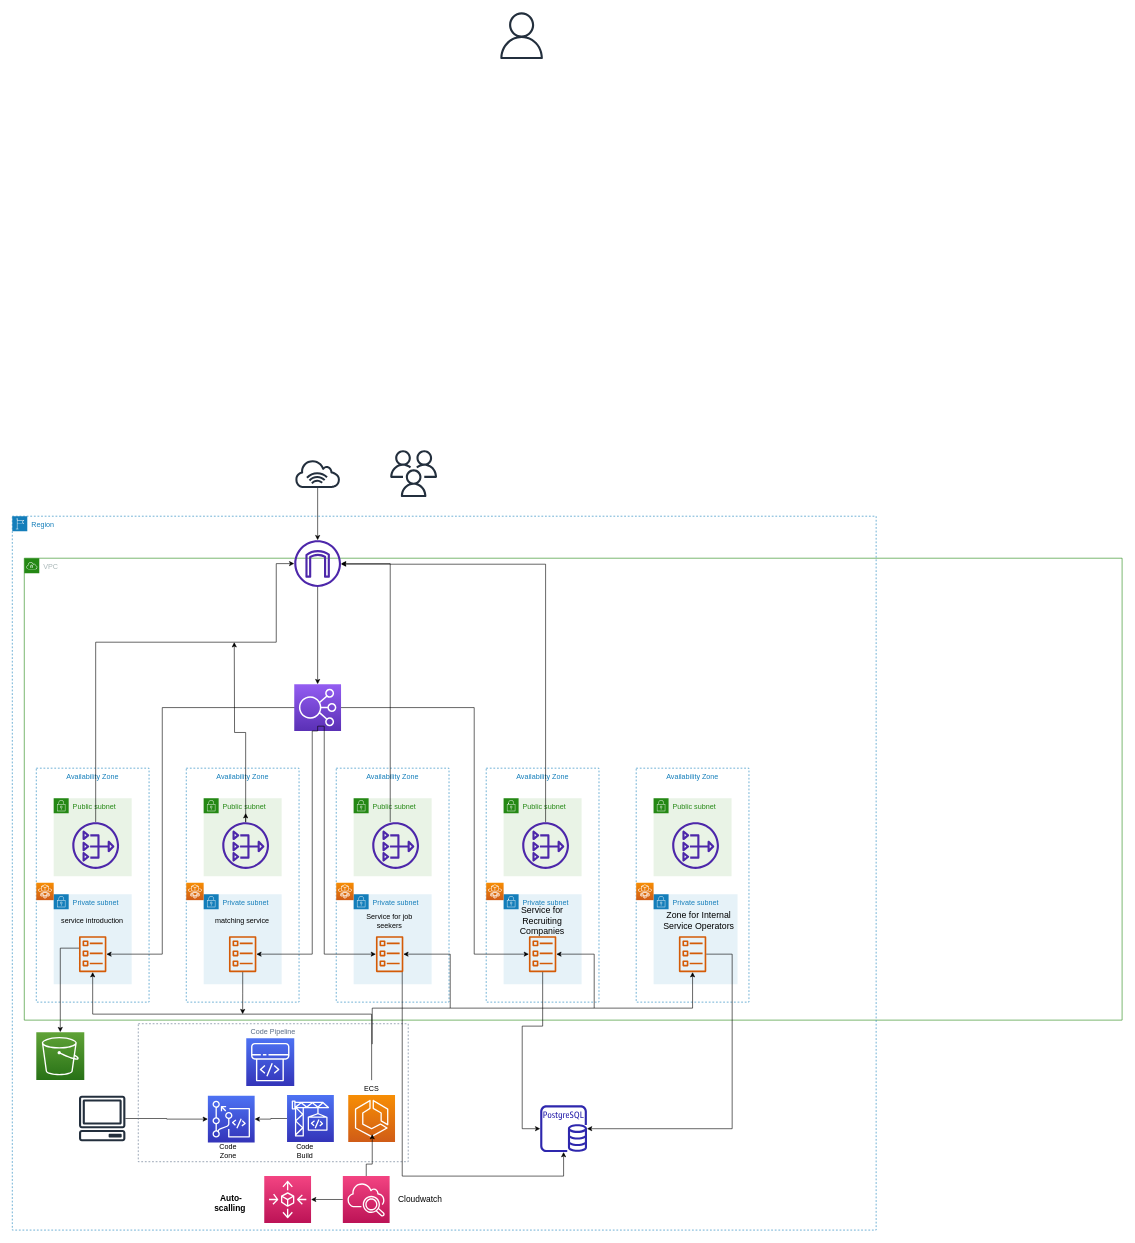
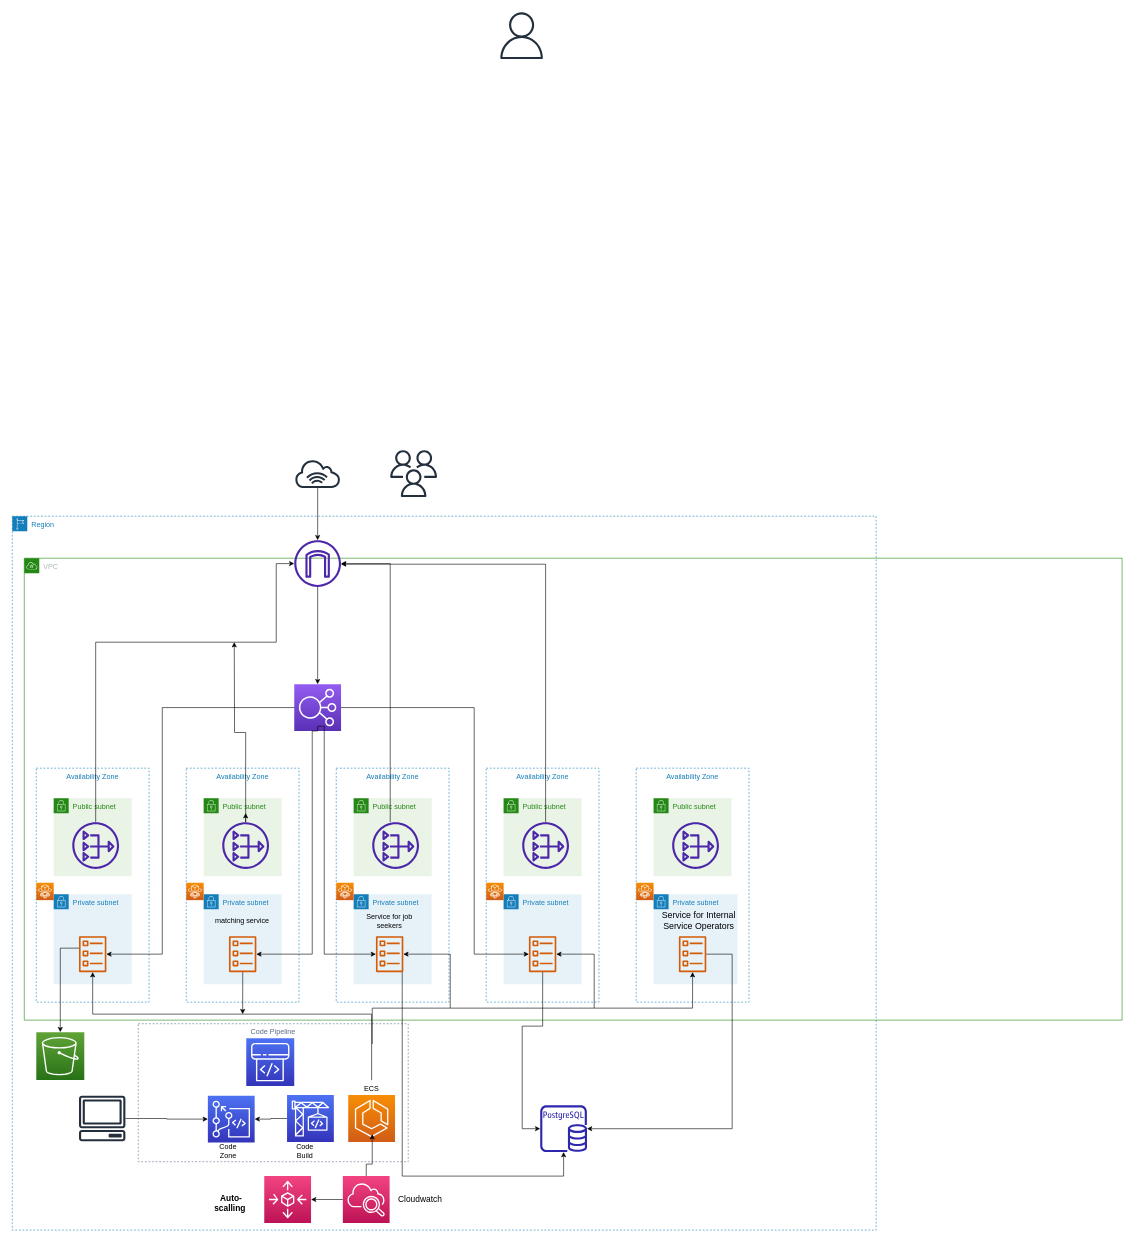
node "service introduction": removed
node "Service for Recruiting Companies": removed
node "Zone for Internal Service Operators": label "Zone for Internal Service Operators" -> "Service for Internal Service Operators"
